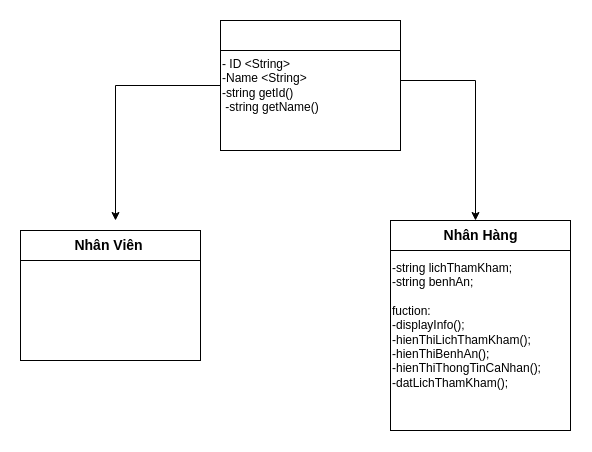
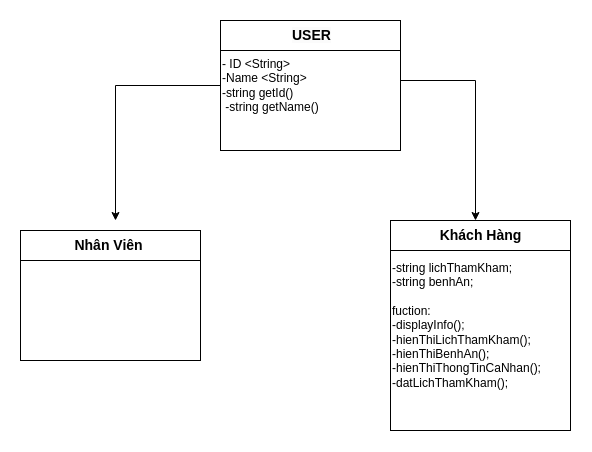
node "USER": added
node "Nhân Hàng": label "Nhân Hàng" -> "Khách Hàng"
